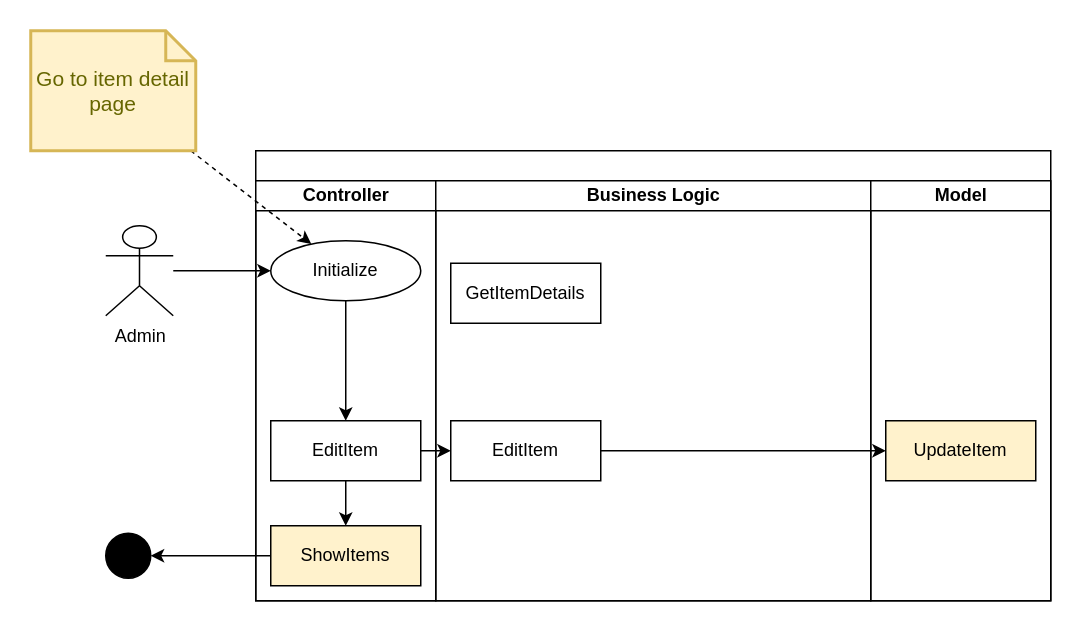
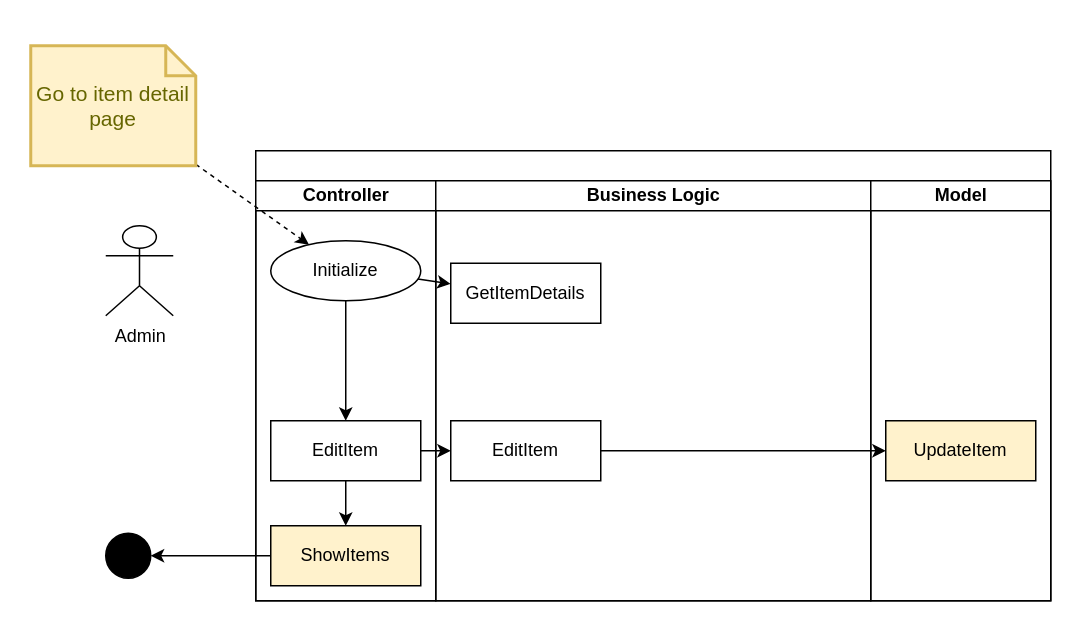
node "Go to item detail page": moved (113, 91) -> (113, 106)
edge "Admin" -> "Initialize": removed
edge "Initialize" -> "GetItemDetails": added
